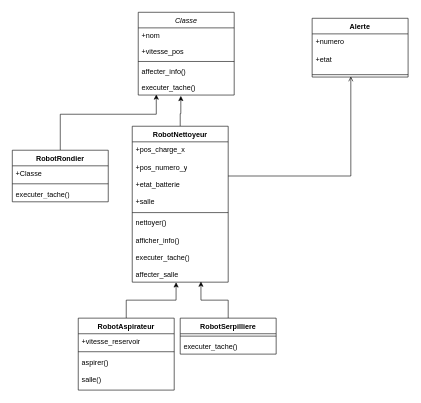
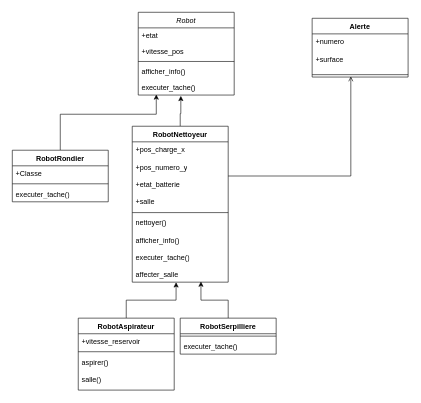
node "Classe": label "Classe" -> "Robot"
node "+nom": label "+nom" -> "+etat"
node "+numero +etat": label "+numero +etat" -> "+numero +surface"
node "affecter_info()": label "affecter_info()" -> "afficher_info()"
